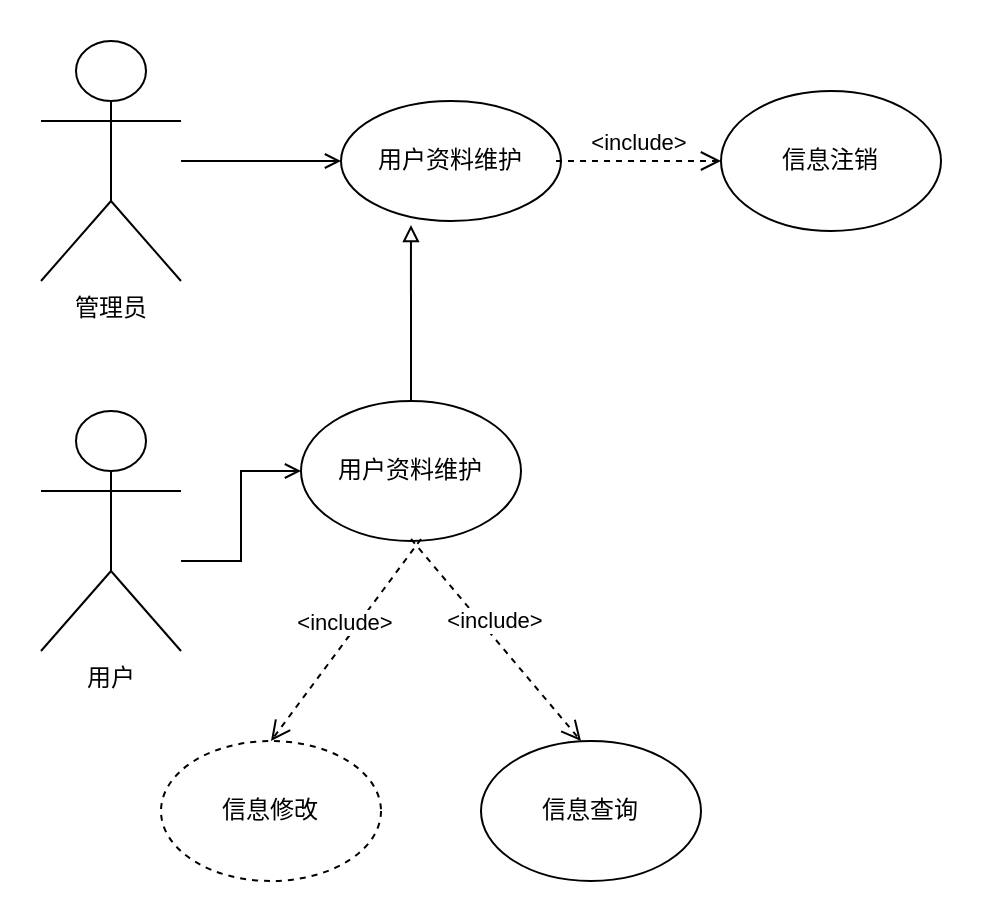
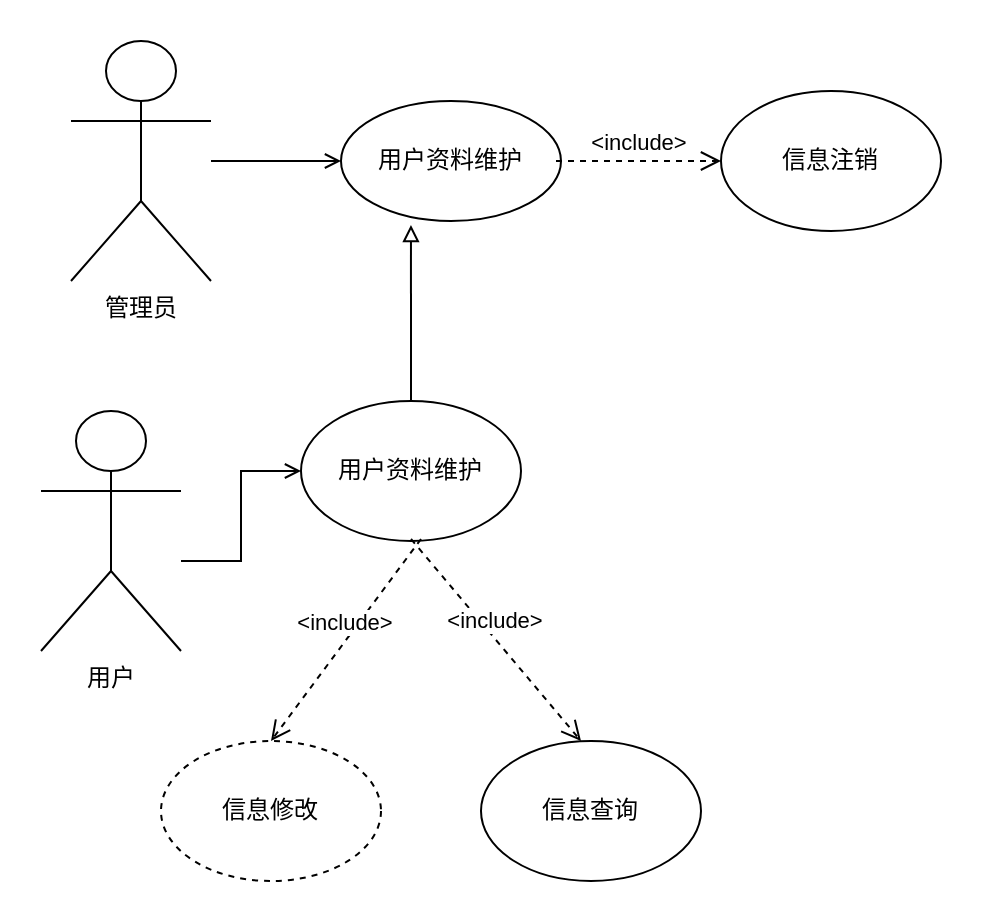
node "管理员": moved (111, 161) -> (141, 161)
